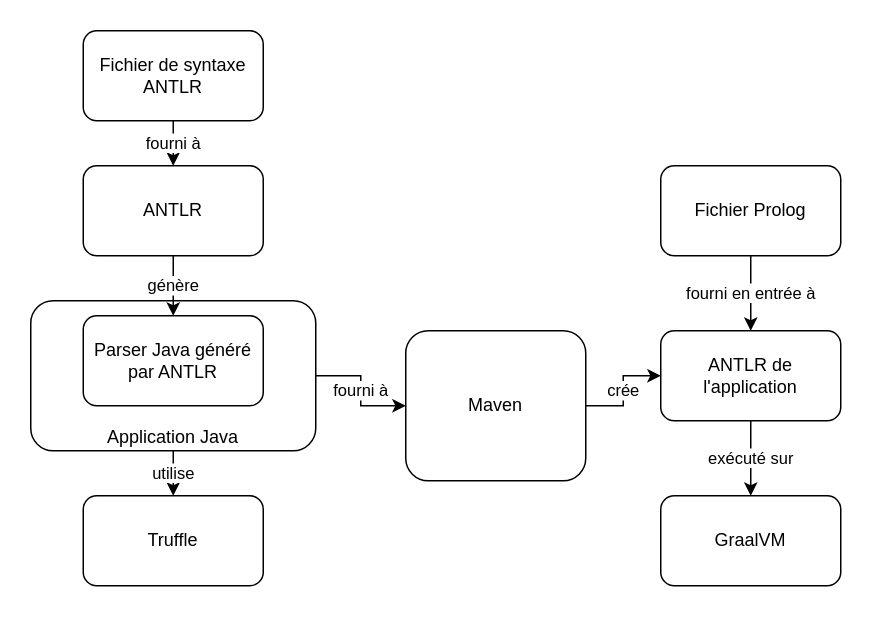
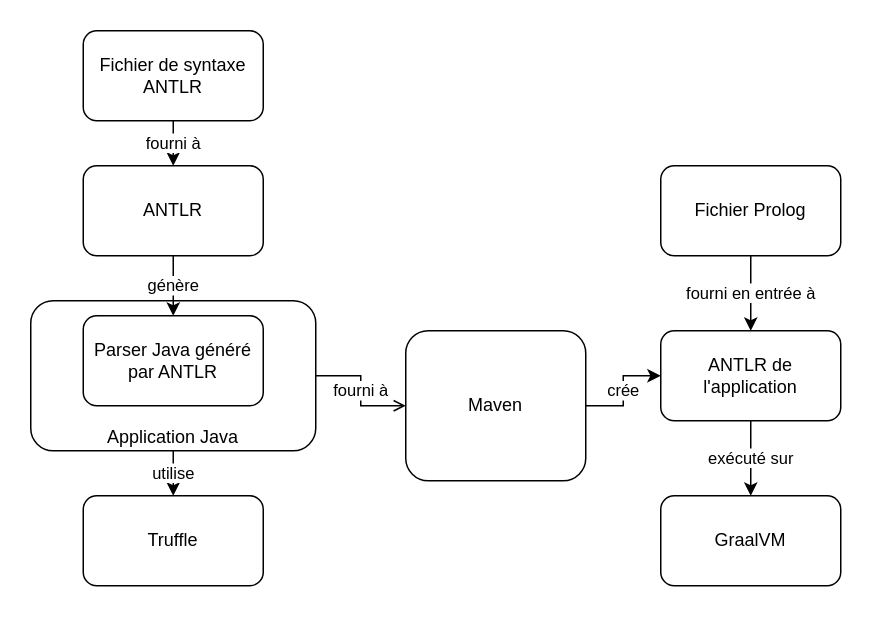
edge "Application Java" -> "Maven": arrowhead classic -> open
